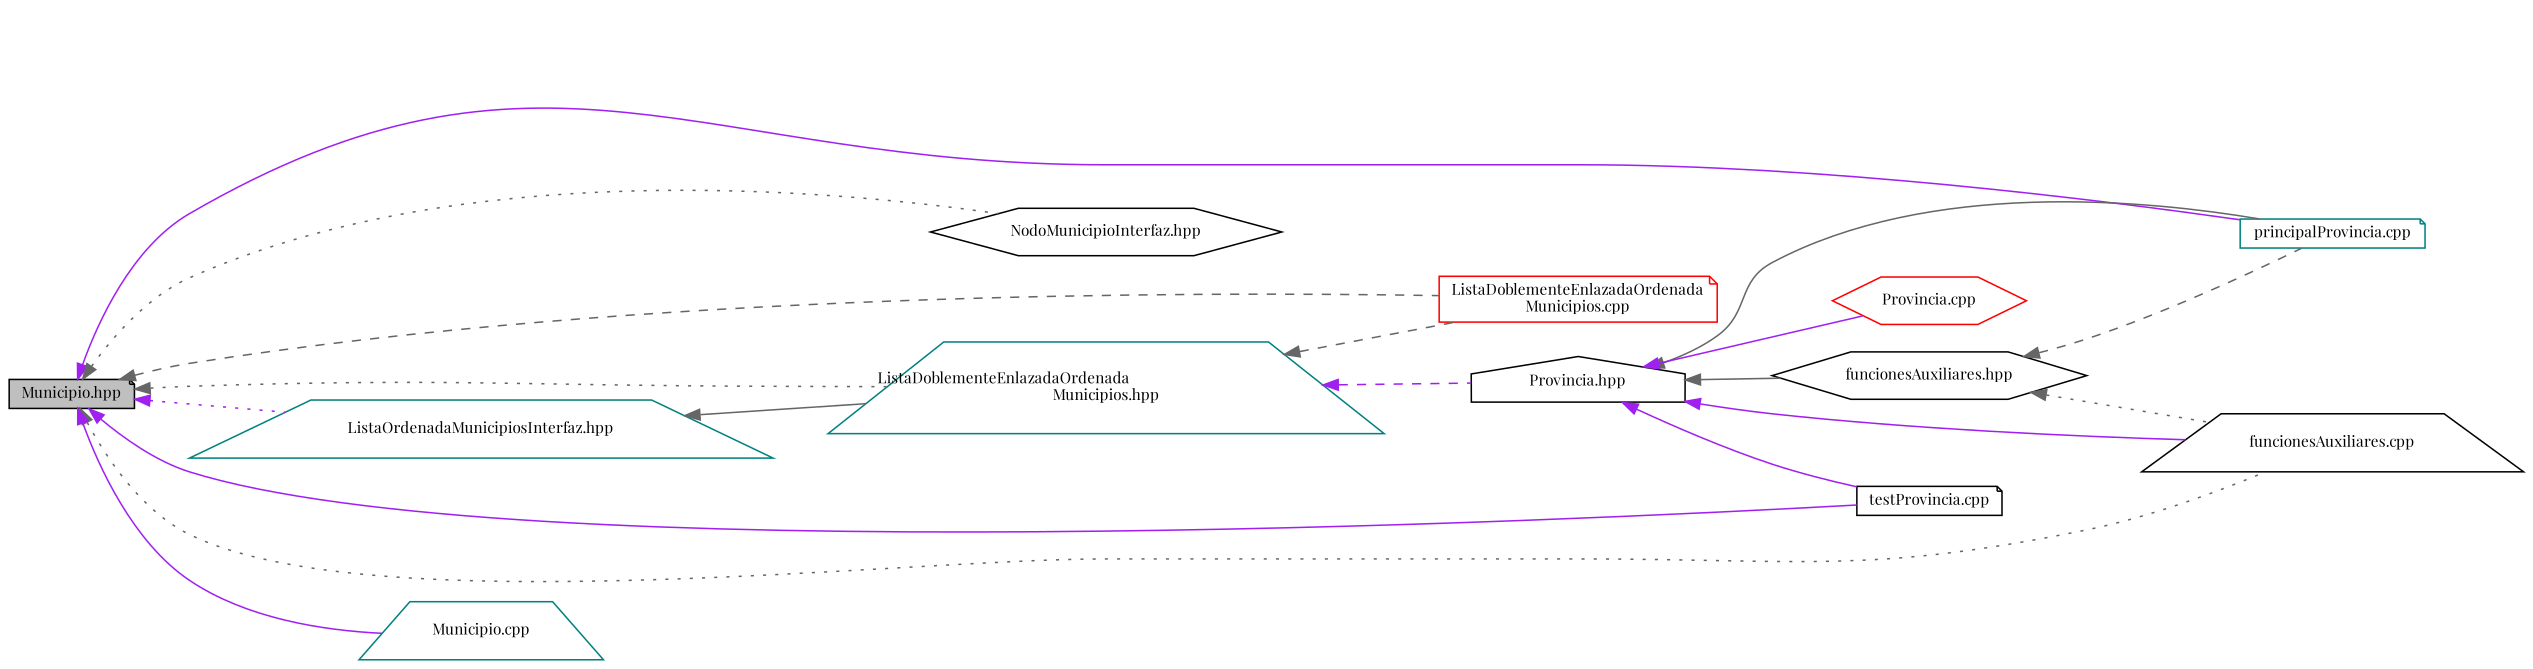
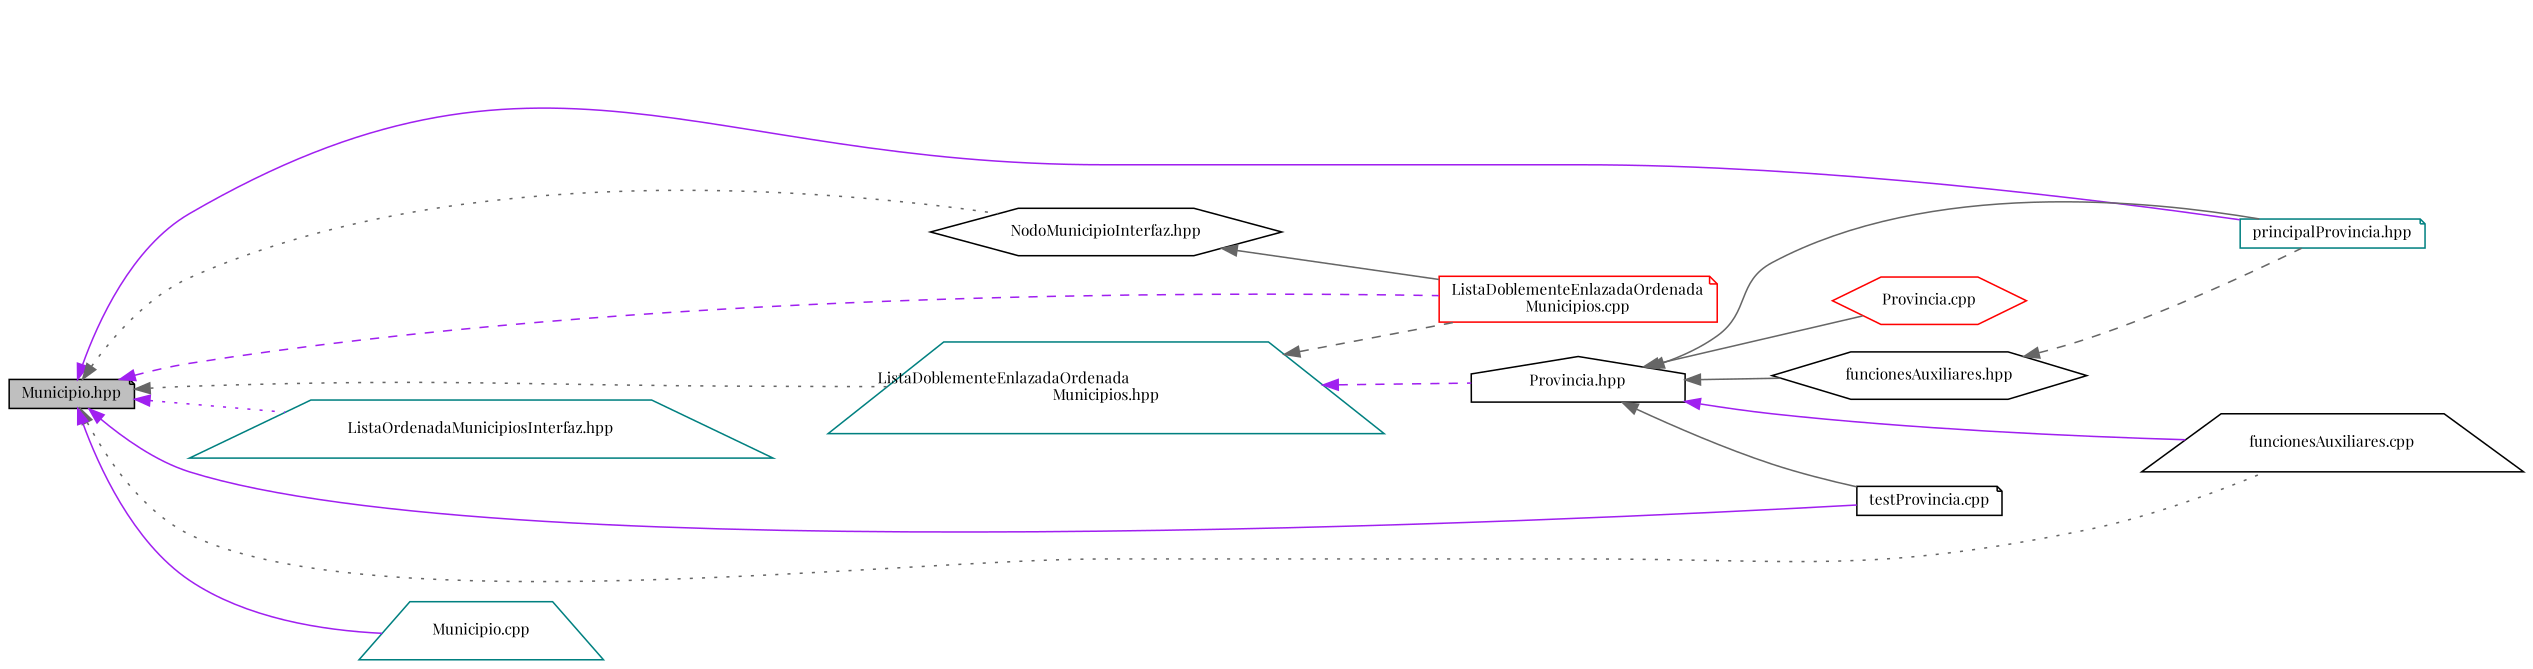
node "principalProvincia.cpp": label "principalProvincia.cpp" -> "principalProvincia.hpp"
edge "ListaDoblementeEnlazadaOrdenada Municipios.cpp" -> "NodoMunicipioInterfaz.hpp": added
edge "ListaDoblementeEnlazadaOrdenada Municipios.cpp" -> "Municipio.hpp": color gray40 -> purple
edge "Provincia.cpp" -> "Provincia.hpp": color purple -> gray40
edge "ListaDoblementeEnlazadaOrdenada Municipios.hpp" -> "ListaOrdenadaMunicipiosInterfaz.hpp": removed
edge "funcionesAuxiliares.cpp" -> "funcionesAuxiliares.hpp": removed
edge "testProvincia.cpp" -> "Provincia.hpp": color purple -> gray40
